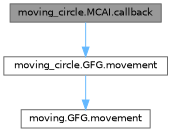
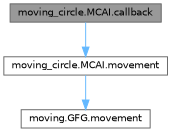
node "moving_circle.GFG.movement": label "moving_circle.GFG.movement" -> "moving_circle.MCAI.movement"
